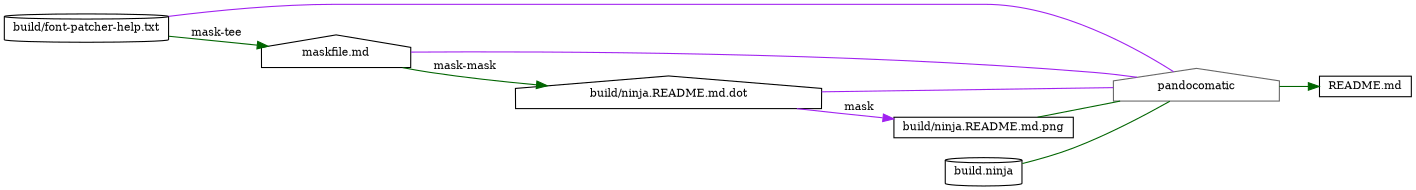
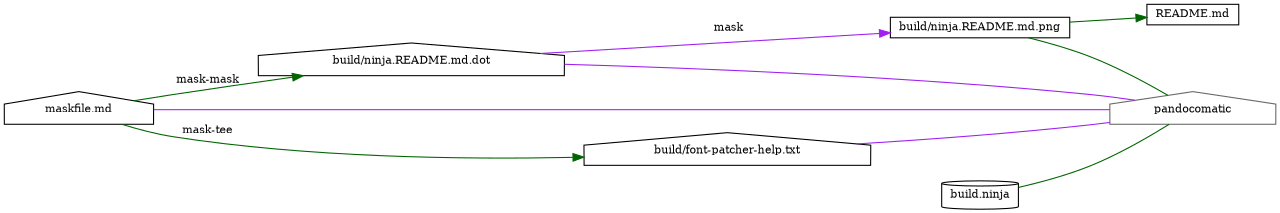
node "build/font-patcher-help.txt": shape cylinder -> house
edge "build/font-patcher-help.txt" -> "maskfile.md": reversed
edge "pandocomatic" -> "README.md": now "build/ninja.README.md.png" -> "README.md"
